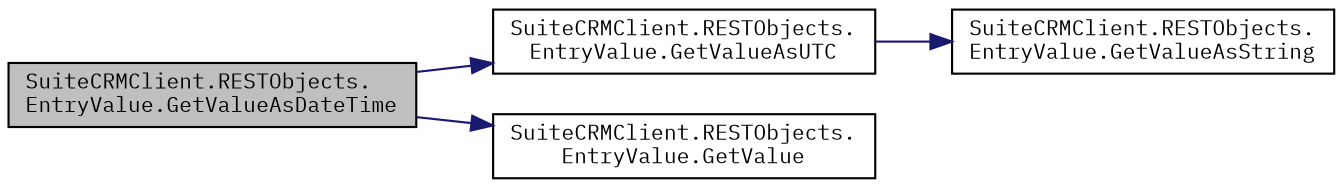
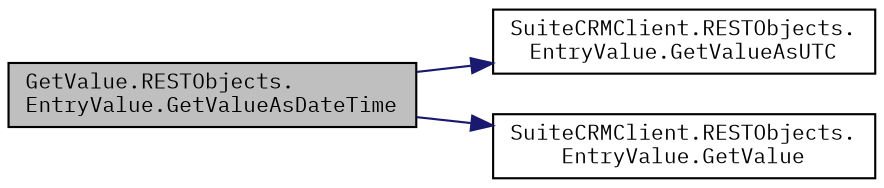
node "SuiteCRMClient.RESTObjects. EntryValue.GetValueAsString": removed
node "SuiteCRMClient.RESTObjects. EntryValue.GetValueAsDateTime": label "SuiteCRMClient.RESTObjects. EntryValue.GetValueAsDateTime" -> "GetValue.RESTObjects. EntryValue.GetValueAsDateTime"
